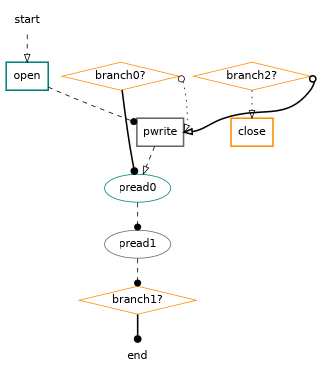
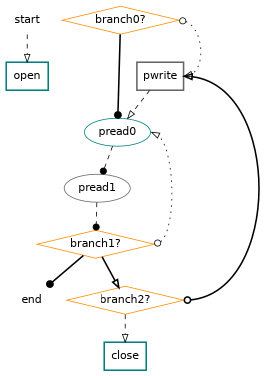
edge "branch2?" -> "close": style dotted -> dashed
edge "open" -> "pwrite": removed
node "close": color darkorange -> teal
edge "pread0" -- "branch1?": added
edge "branch1?" -> "branch2?": added
